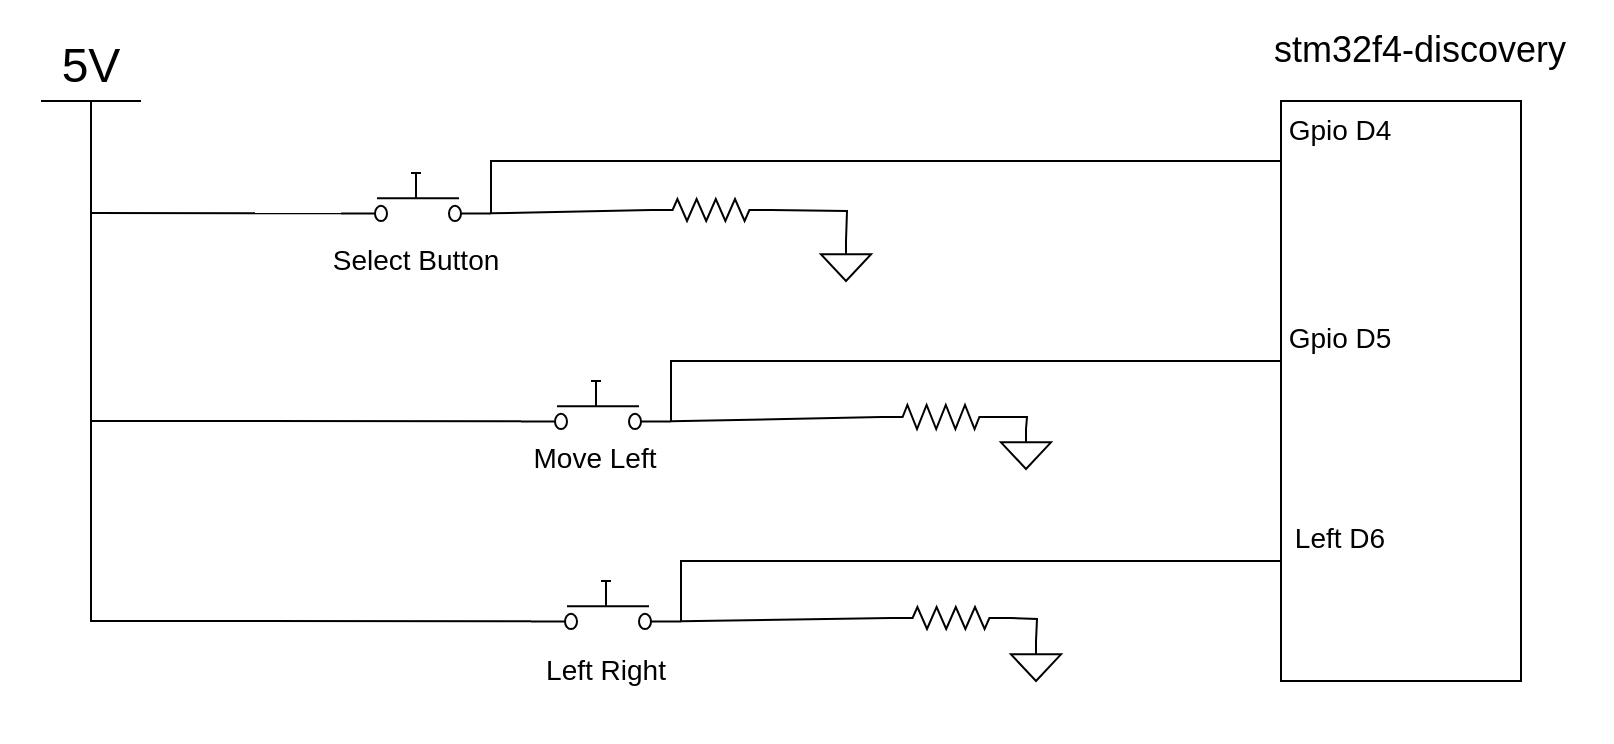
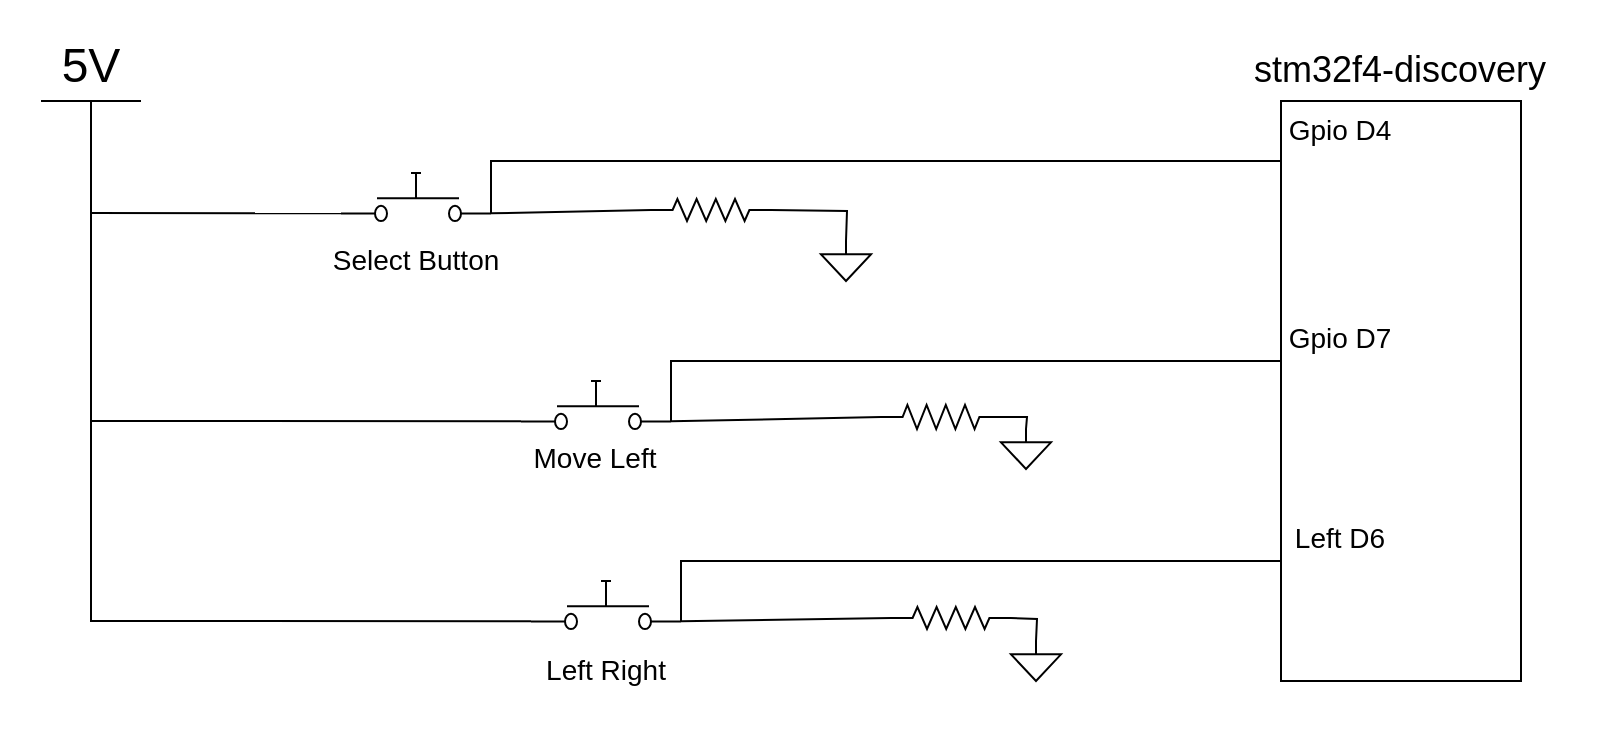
node "stm32f4-discovery": moved (1421, 51) -> (1401, 71)
node "Gpio D5": label "Gpio D5" -> "Gpio D7"
